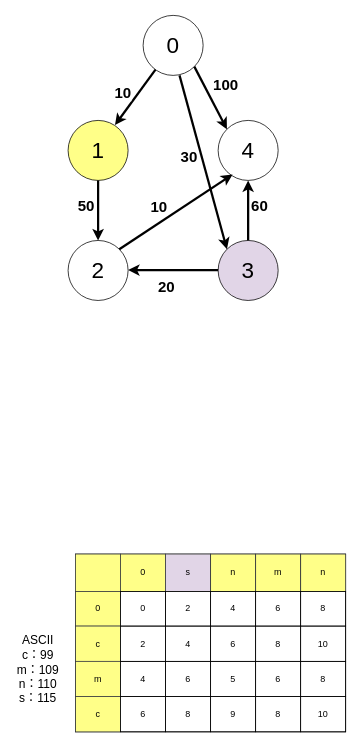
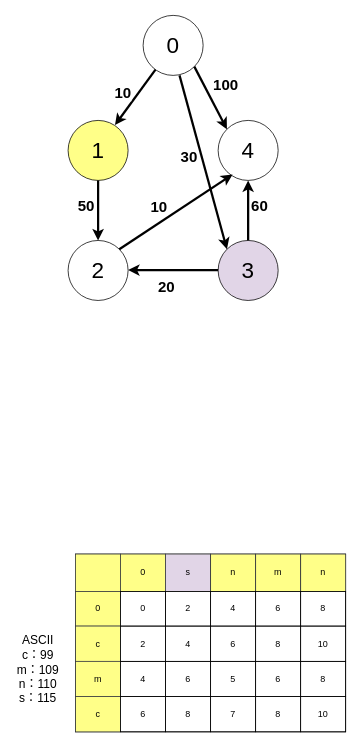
node "9": label "9" -> "7"
